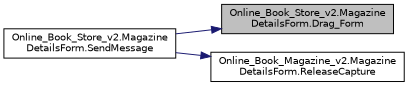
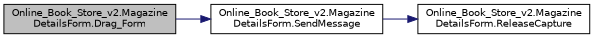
edge "Online_Book_Store_v2.Magazine DetailsForm.SendMessage" -> "Online_Book_Store_v2.Magazine DetailsForm.Drag_Form": reversed
node "Online_Book_Magazine_v2.Magazine DetailsForm.ReleaseCapture": label "Online_Book_Magazine_v2.Magazine DetailsForm.ReleaseCapture" -> "Online_Book_Store_v2.Magazine DetailsForm.ReleaseCapture"
